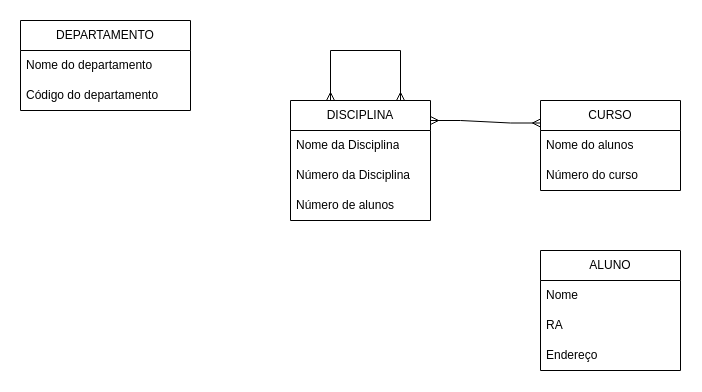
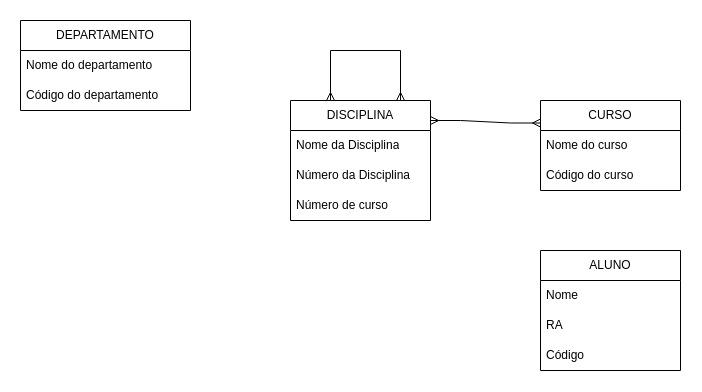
node "Nome do alunos": label "Nome do alunos" -> "Nome do curso"
node "Número do curso": label "Número do curso" -> "Código do curso"
node "Número de alunos": label "Número de alunos" -> "Número de curso"
node "Endereço": label "Endereço" -> "Código"
